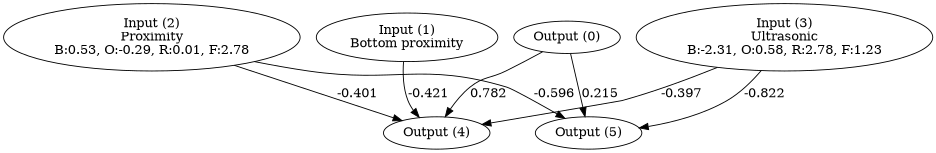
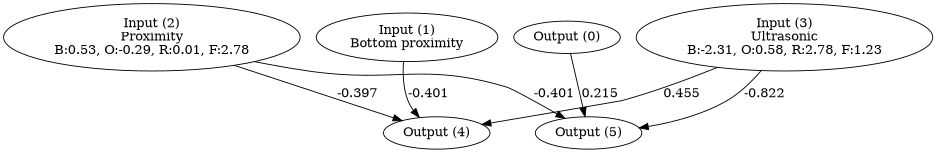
edge "Output (0)" -> "Output (4)": removed, label "0.782"
edge "Input (2) Proximity B:0.53, O:-0.29, R:0.01, F:2.78" -> "Output (4)": label "-0.401" -> "-0.397"
edge "Input (1) Bottom proximity" -> "Output (4)": label "-0.421" -> "-0.401"
edge "Input (2) Proximity B:0.53, O:-0.29, R:0.01, F:2.78" -> "Output (5)": label "-0.596" -> "-0.401"
edge "Input (3) Ultrasonic B:-2.31, O:0.58, R:2.78, F:1.23" -> "Output (4)": label "-0.397" -> "0.455"
